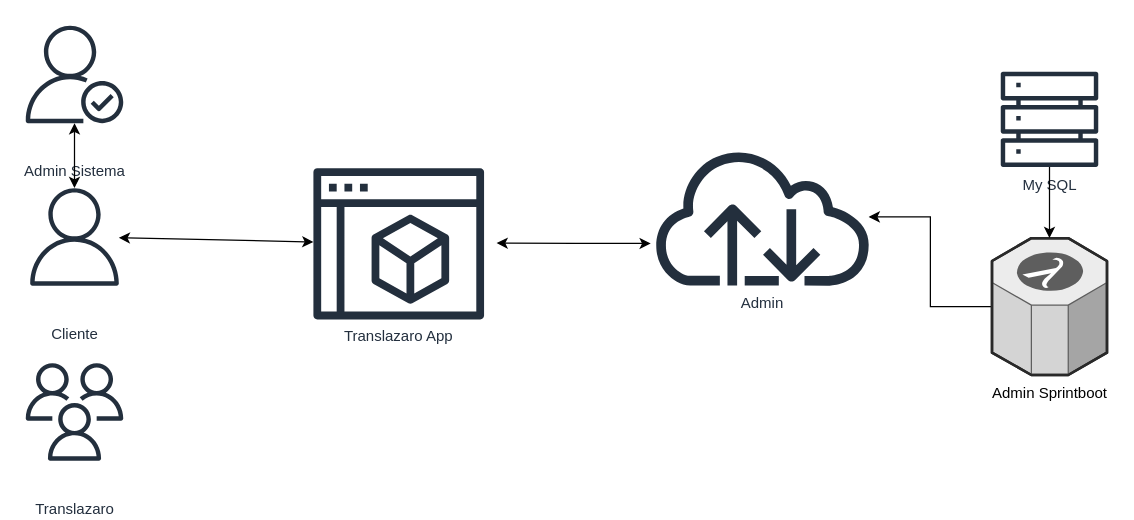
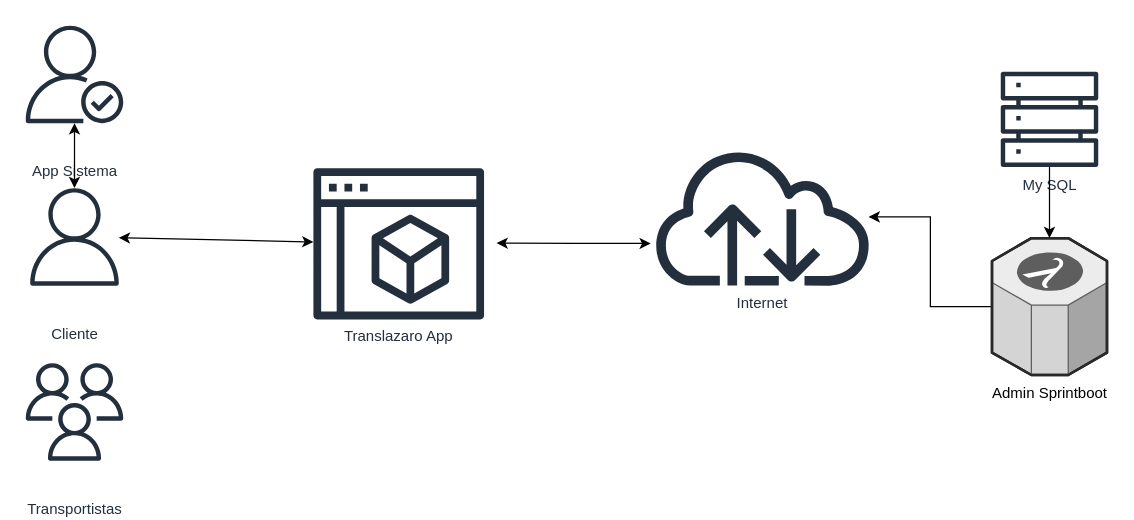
node "Admin Sistema": label "Admin Sistema" -> "App Sistema"
node "Admin": label "Admin" -> "Internet"
node "Translazaro": label "Translazaro" -> "Transportistas"
